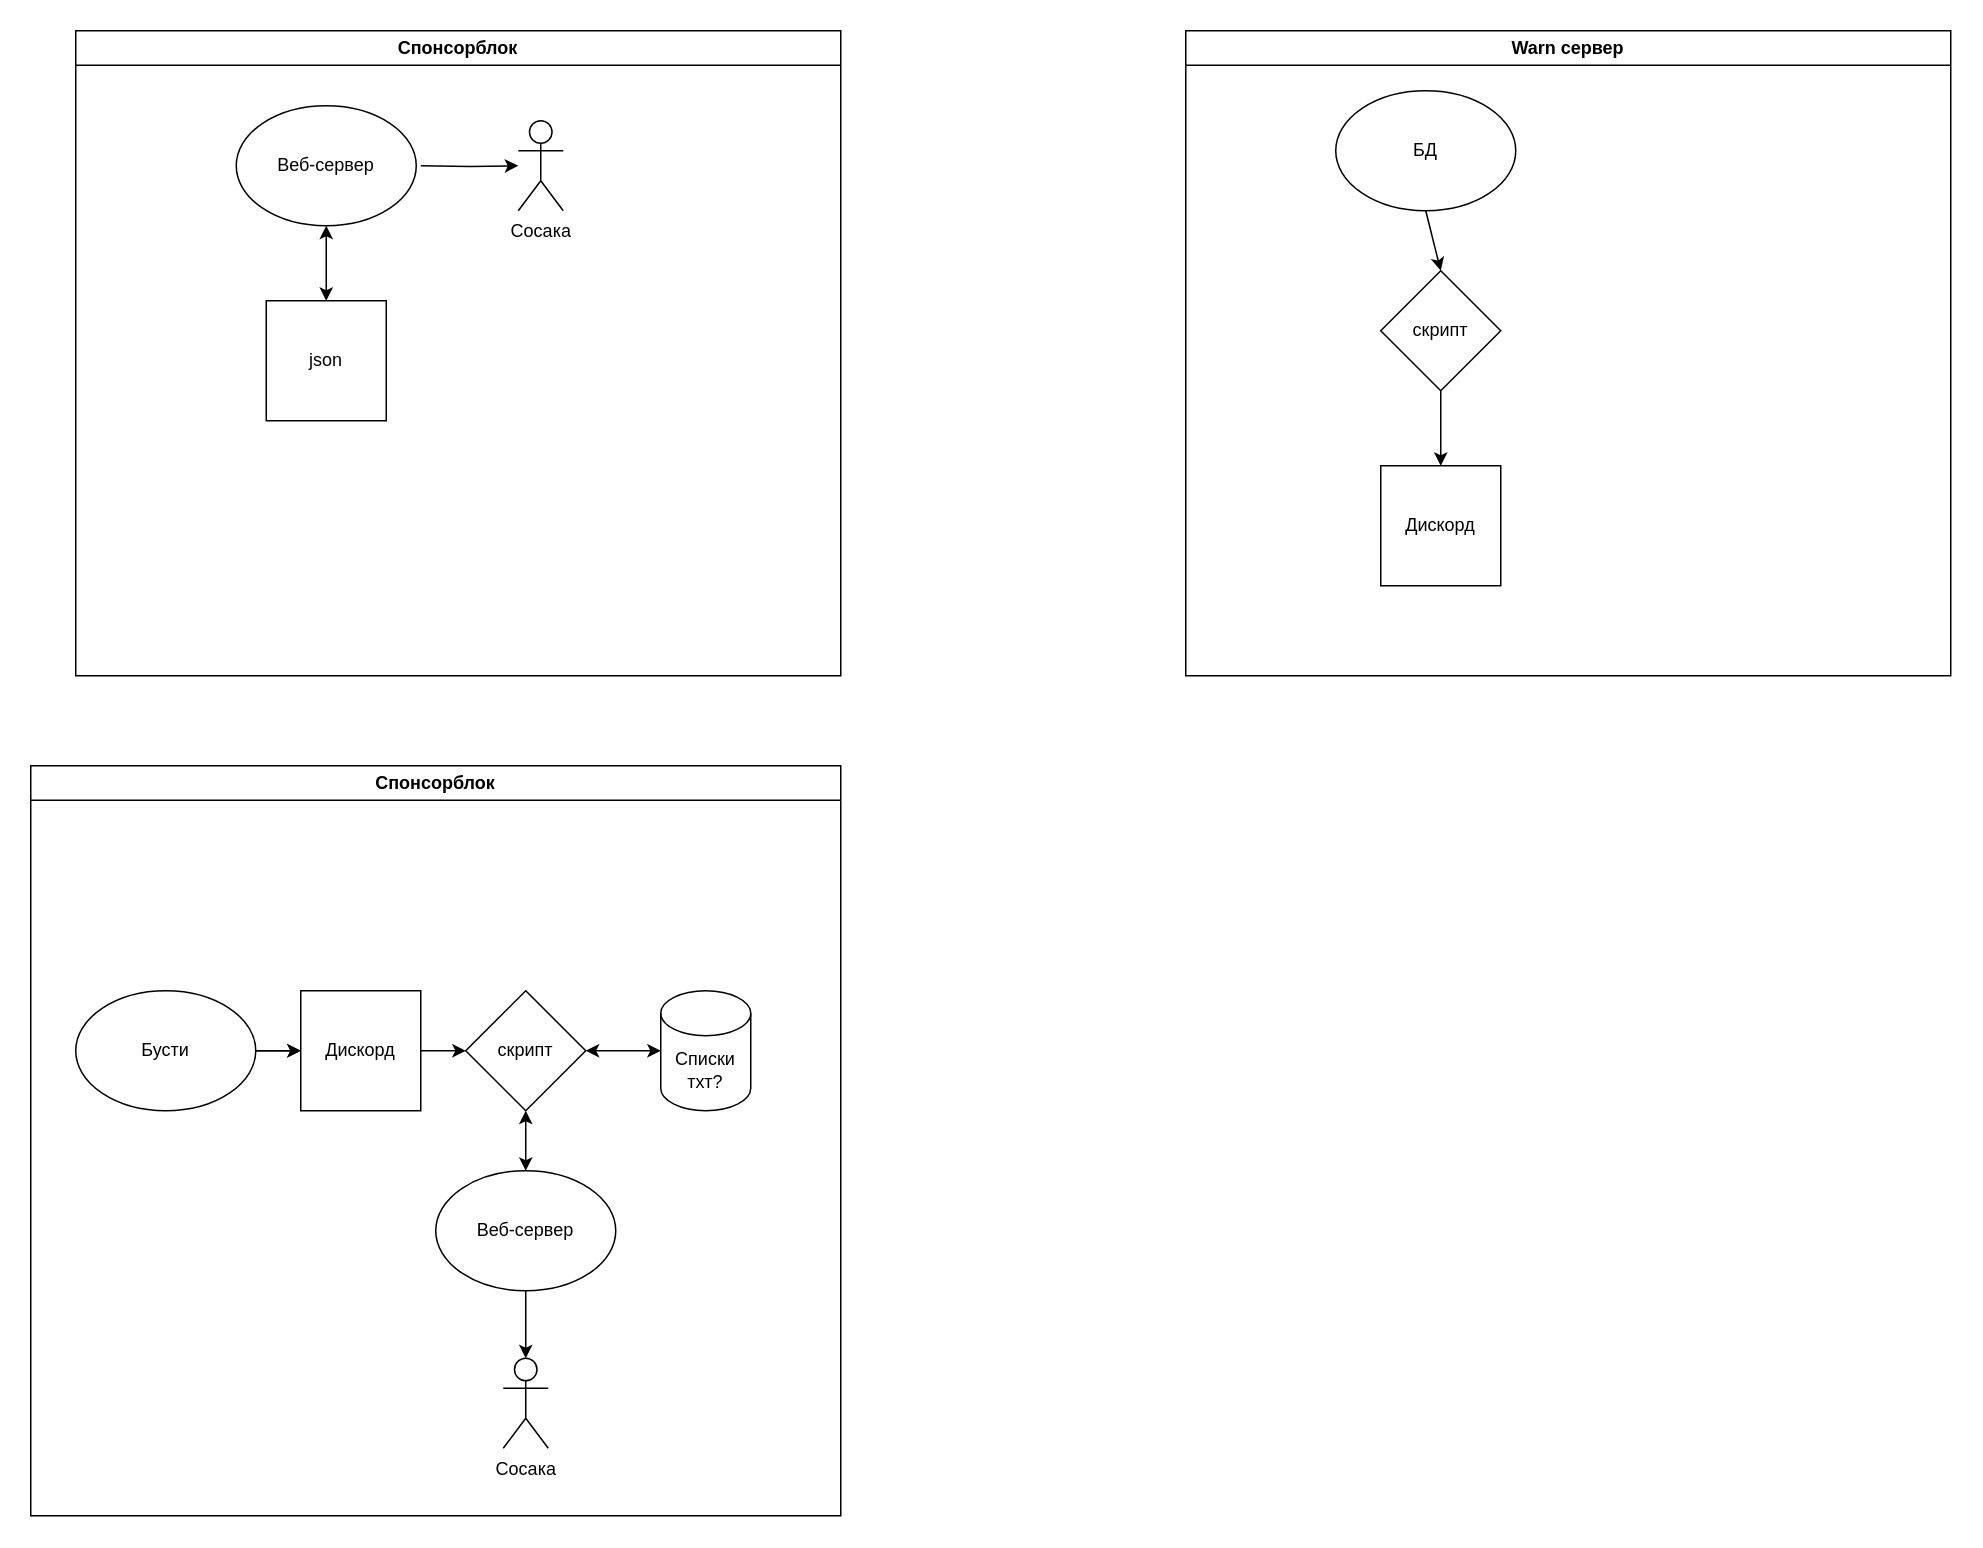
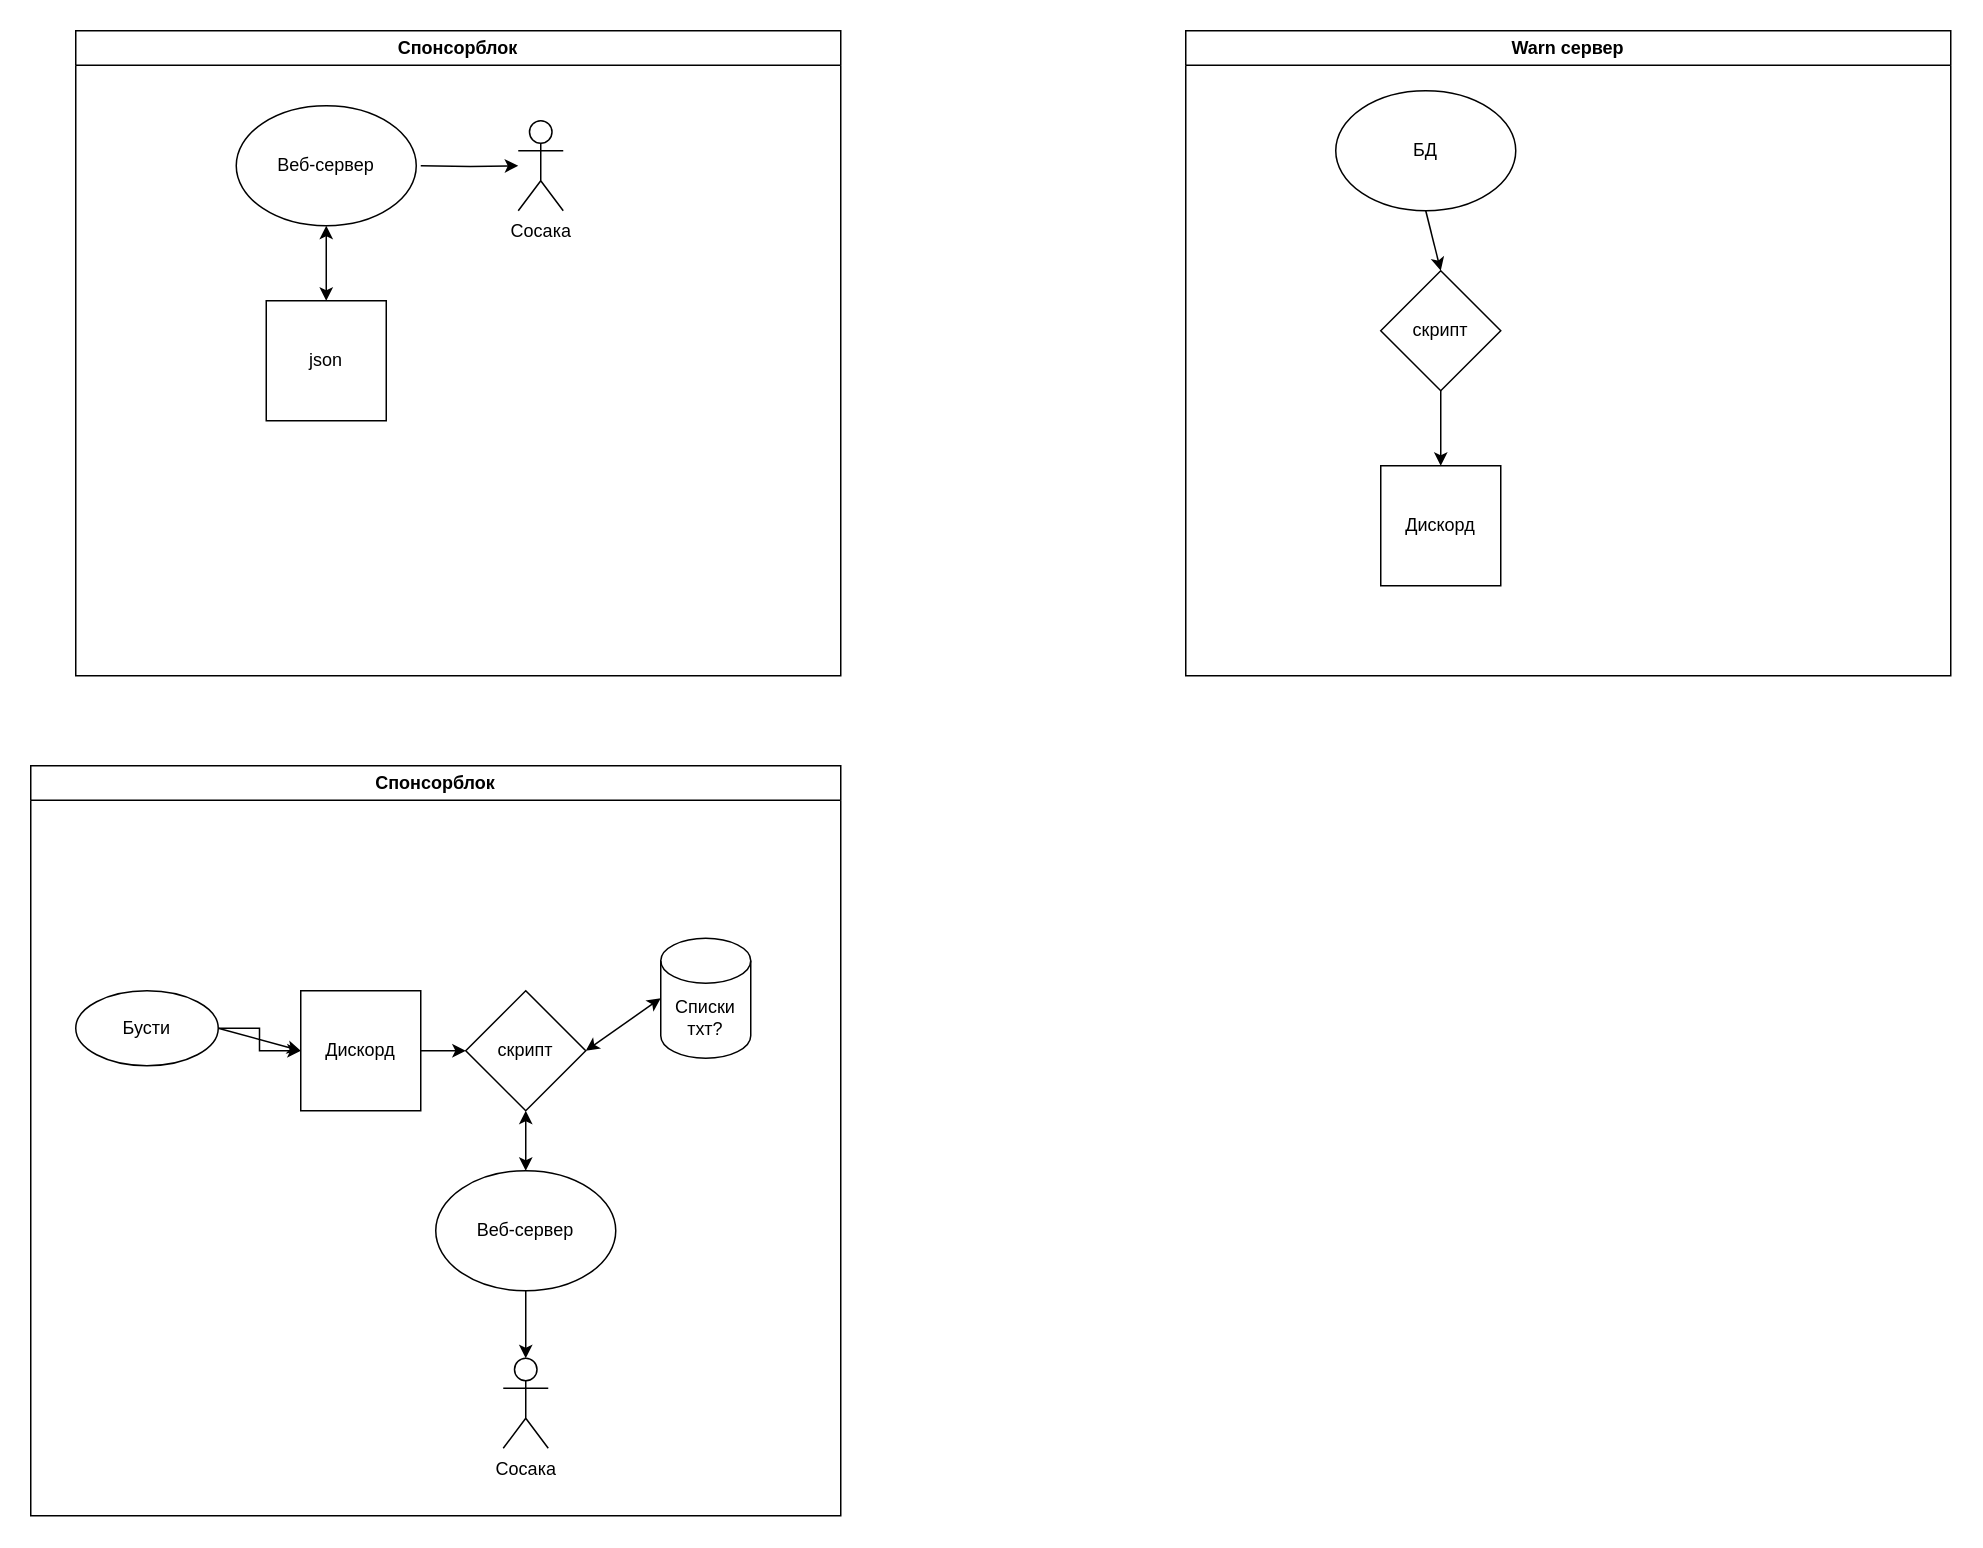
node "Бусти": size 180x120 -> 143x75
node "Списки тхт?": moved (706, 1051) -> (706, 998)
